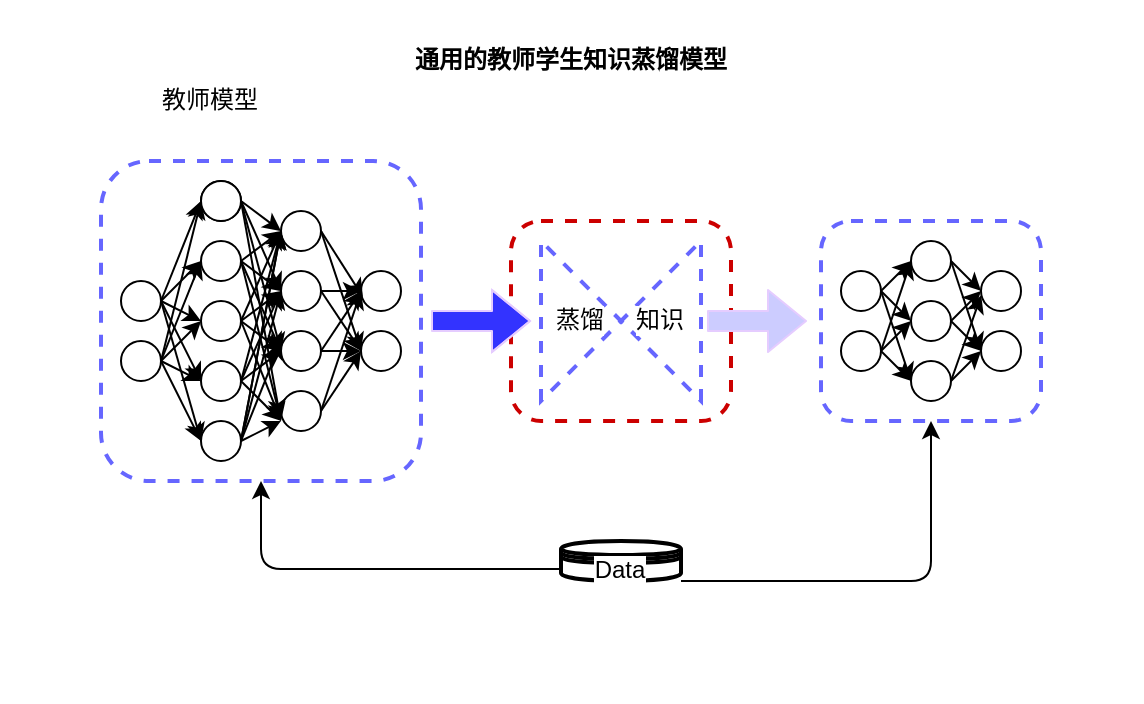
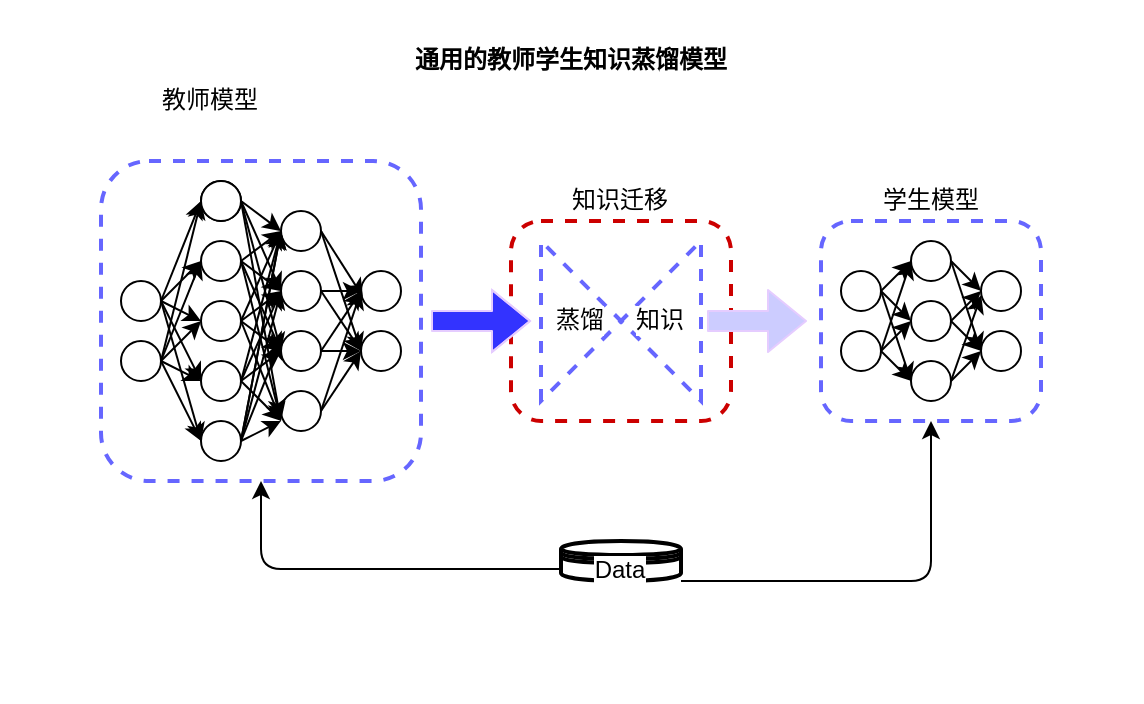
node "知识迁移": added
node "学生模型": added
